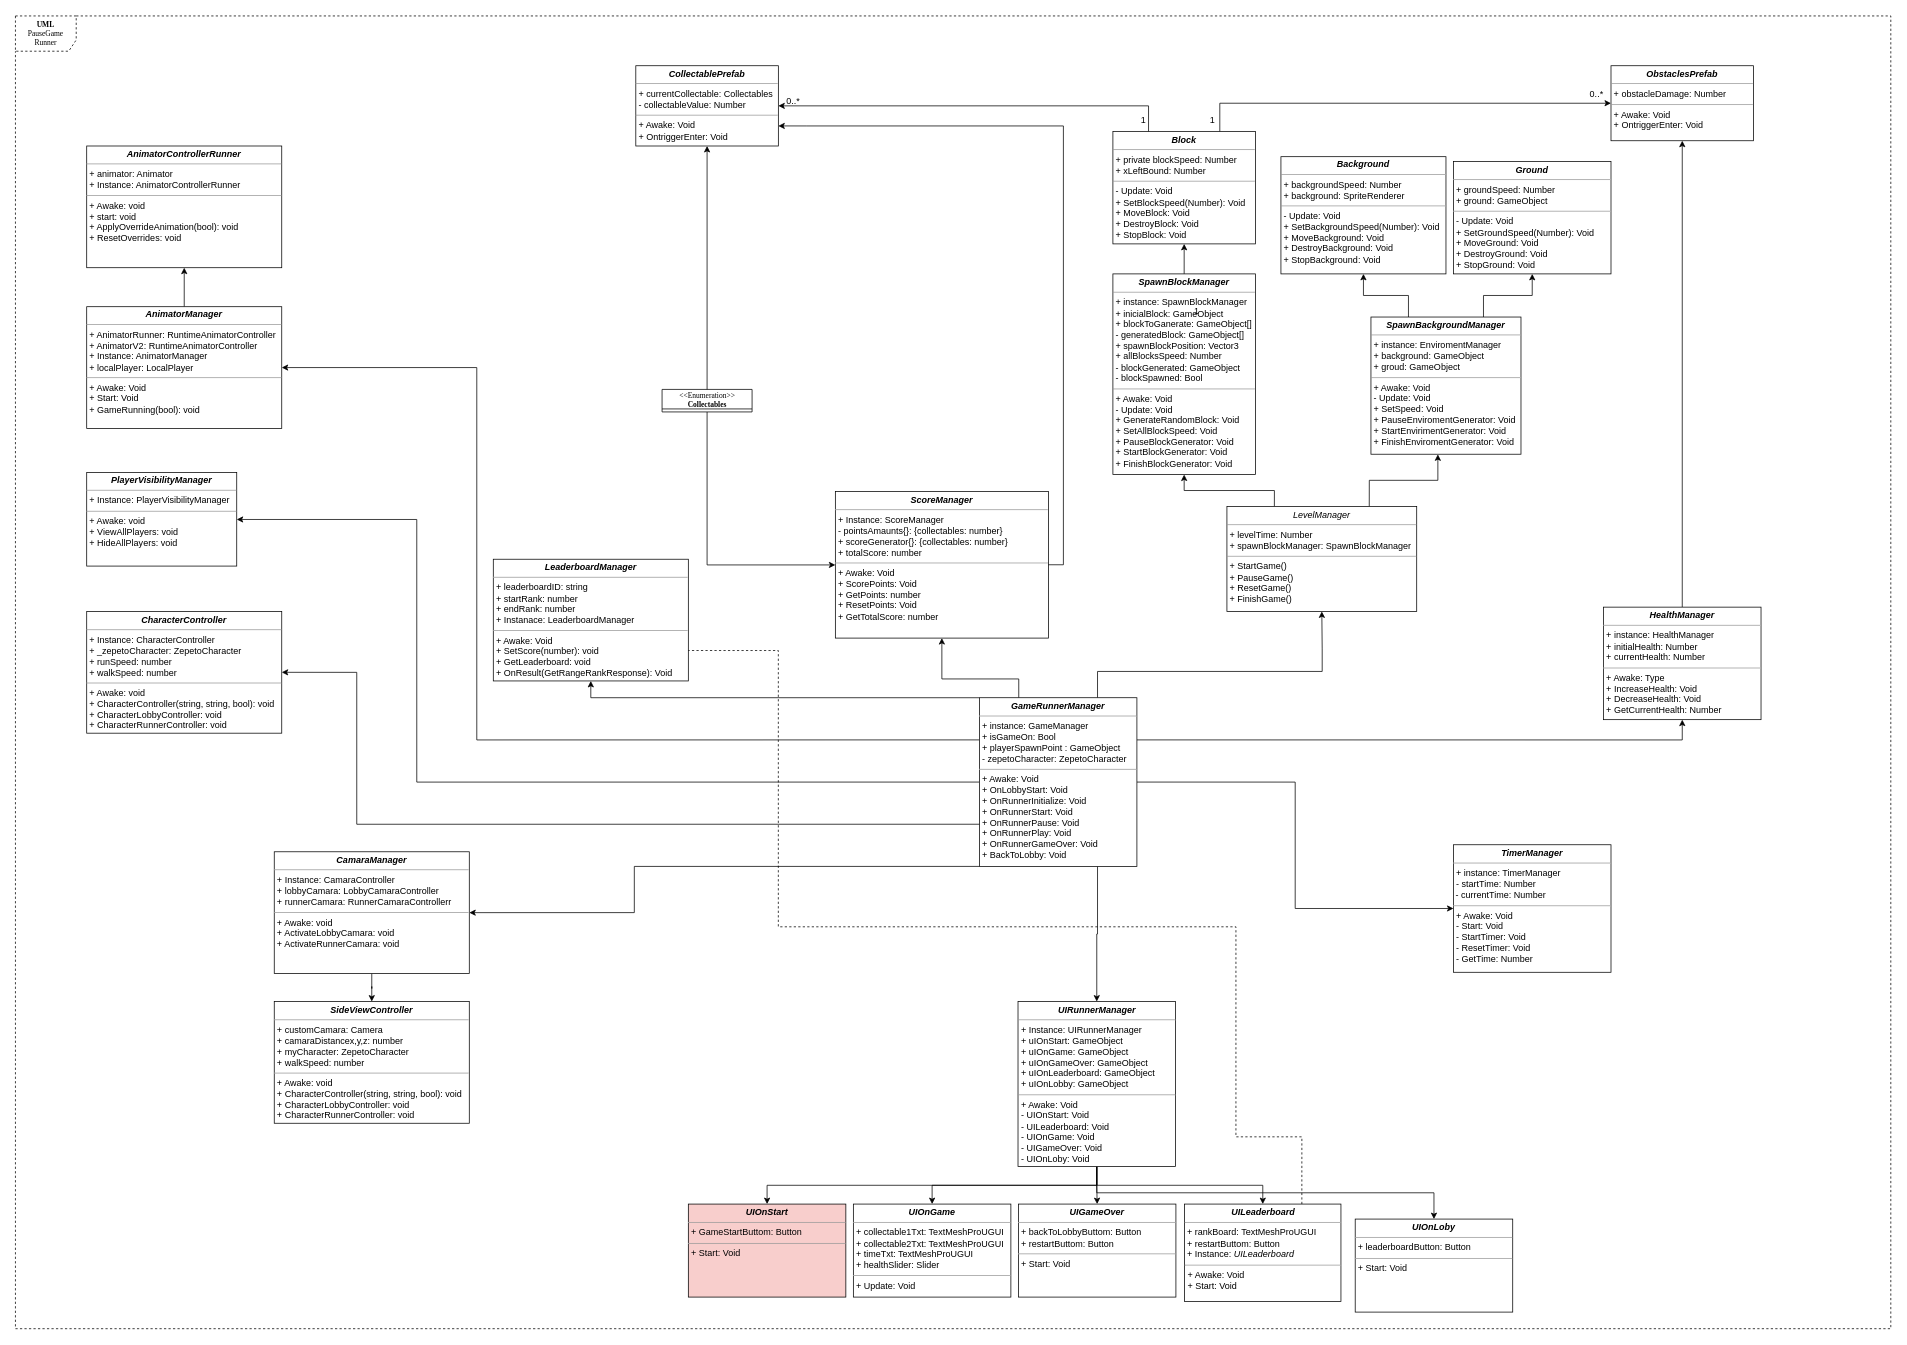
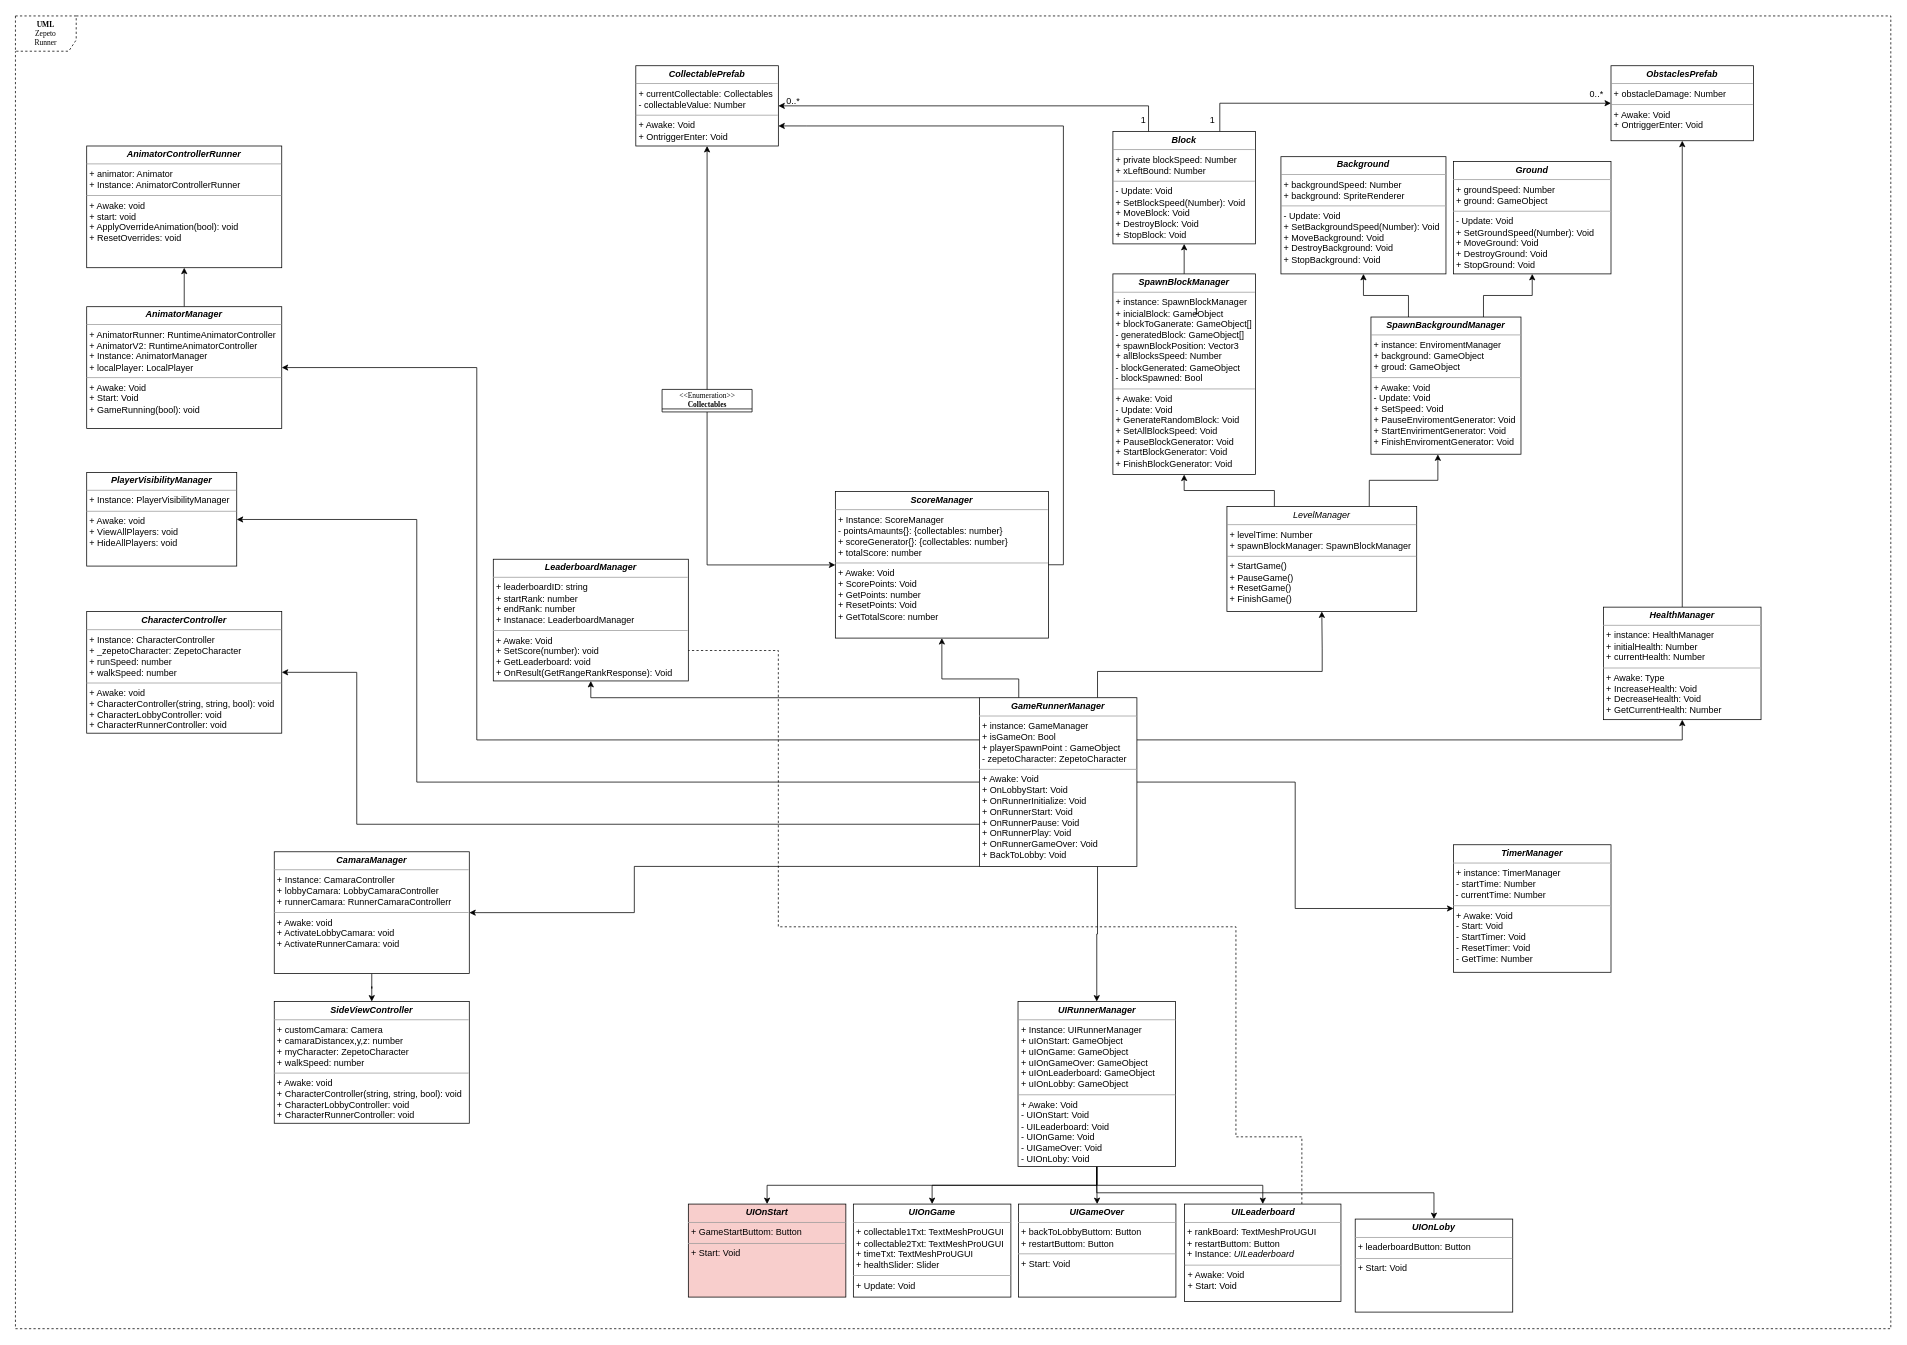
node "UML PauseGame Runner": label "UML PauseGame Runner" -> "UML Zepeto Runner"
